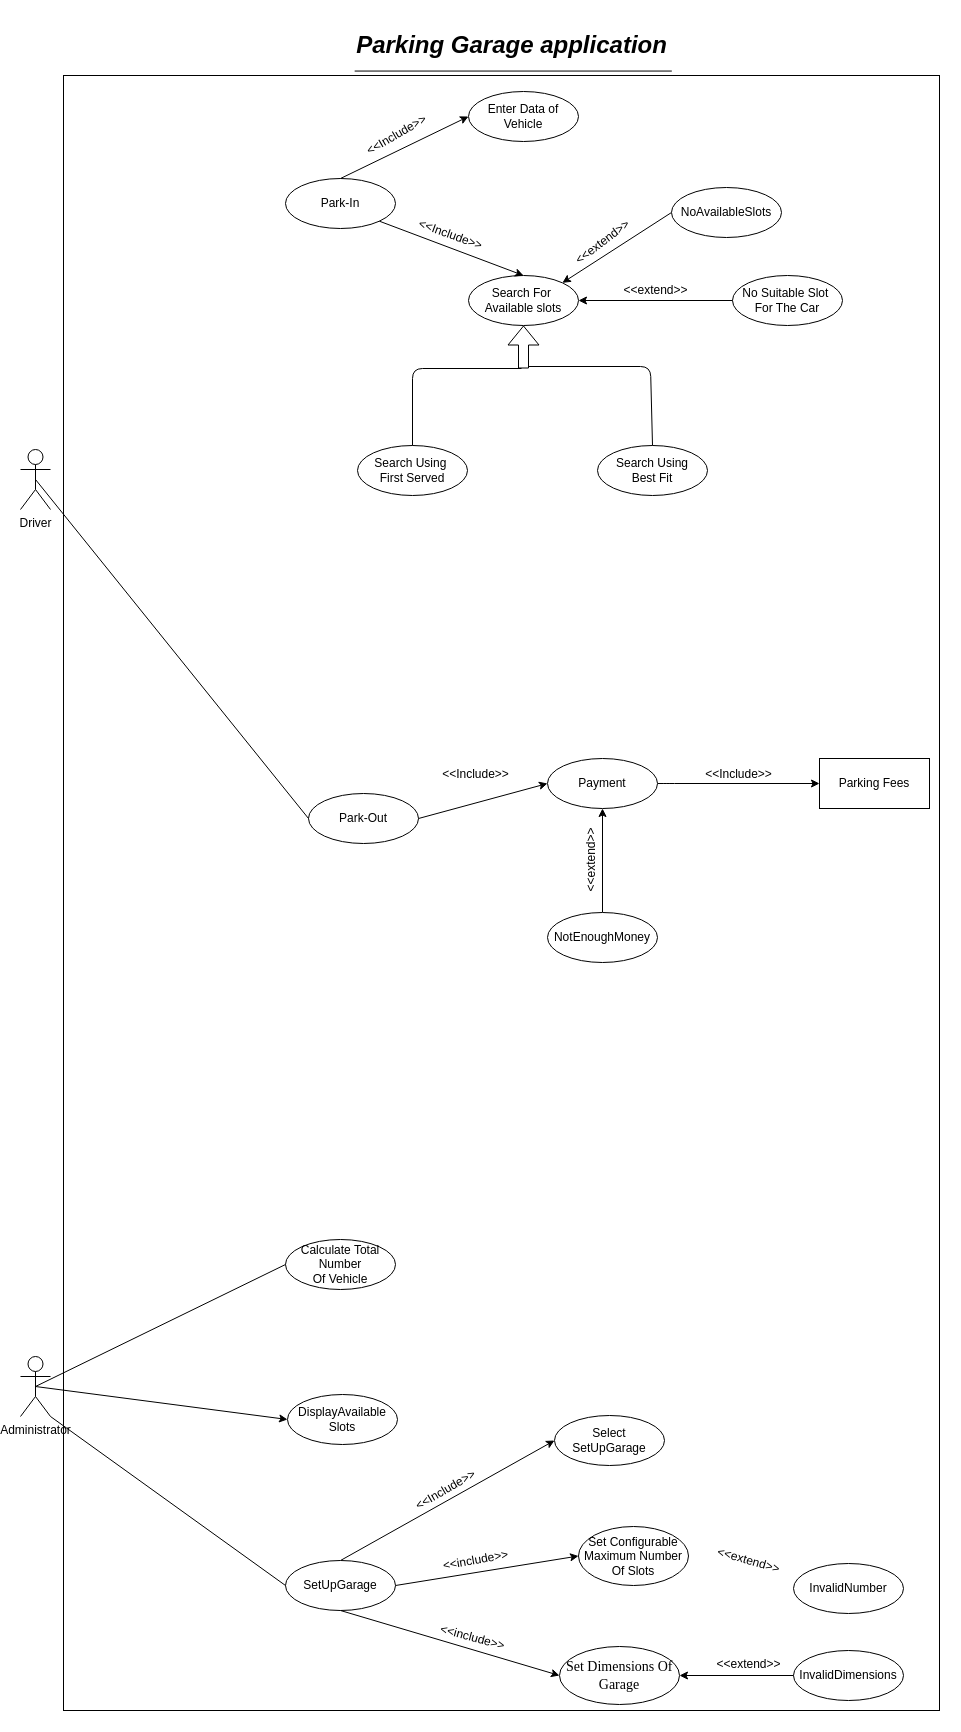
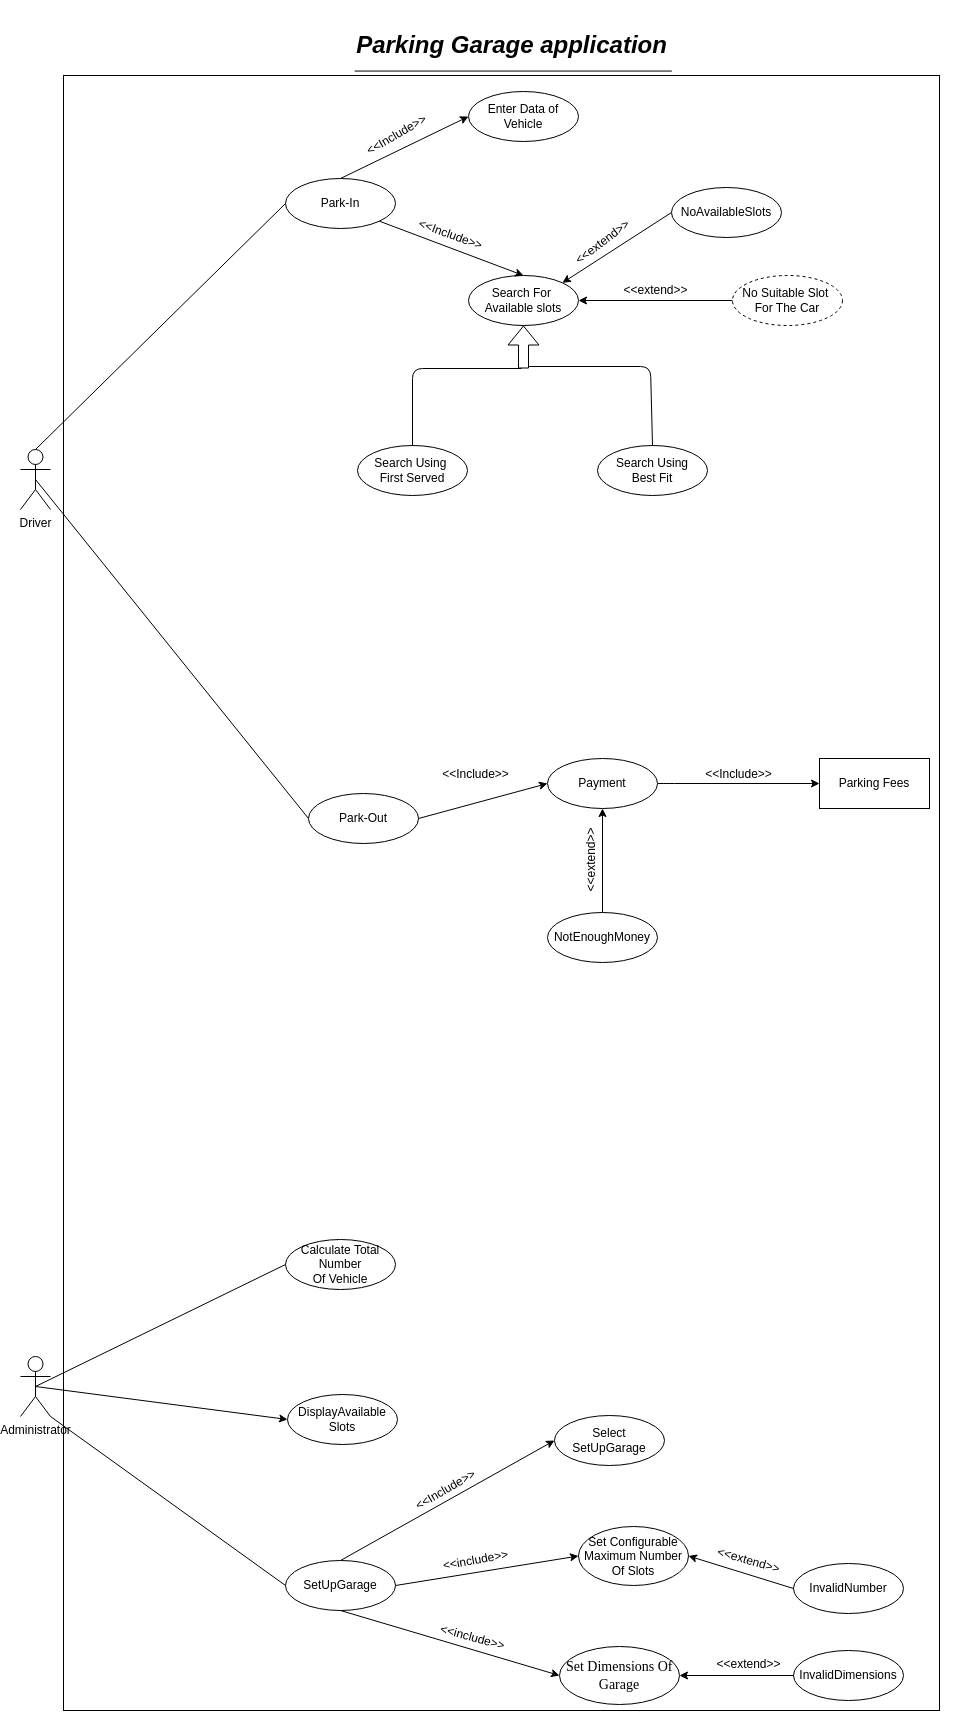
node "No Suitable Slot For The Car": style solid -> dashed
edge "Park-In" -- "Driver": added
edge "InvalidNumber" -> "Set Configurable Maximum Number Of Slots": added
